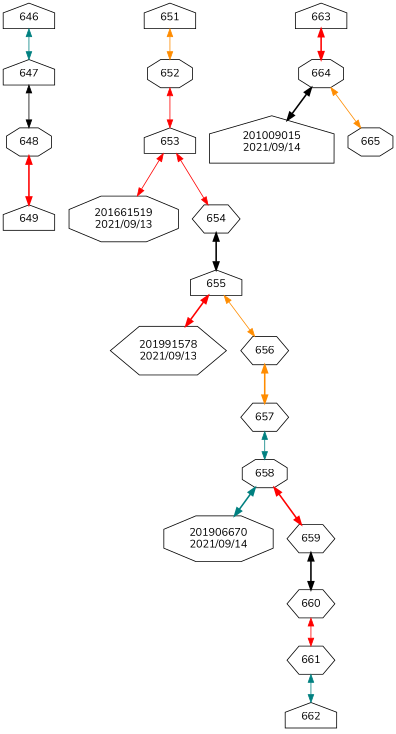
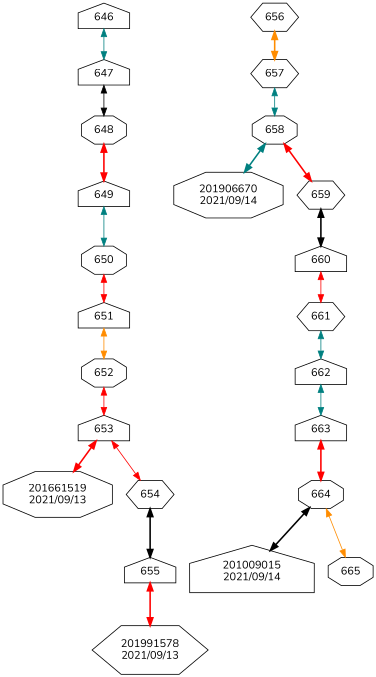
edge "653" -- "201661519 2021/09/13": style solid -> bold
node "650": added
edge "655" -- "656": removed
edge "662" -- "663": added
node "660": shape hexagon -> house
